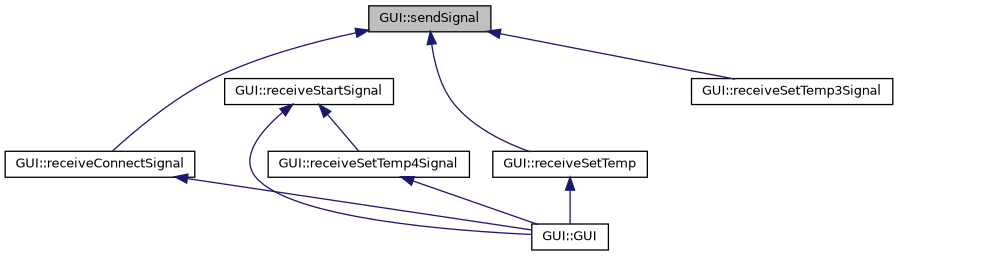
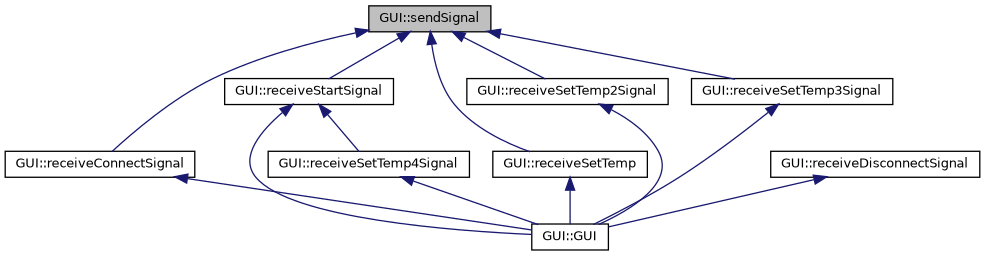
edge "GUI::receiveStartSignal" -> "GUI::sendSignal": added
node "GUI::receiveSetTemp2Signal": added
node "GUI::receiveDisconnectSignal": added
edge "GUI::GUI" -> "GUI::receiveSetTemp3Signal": added
